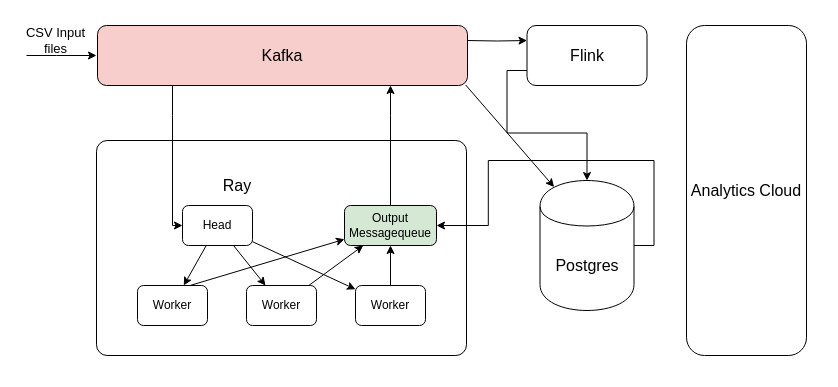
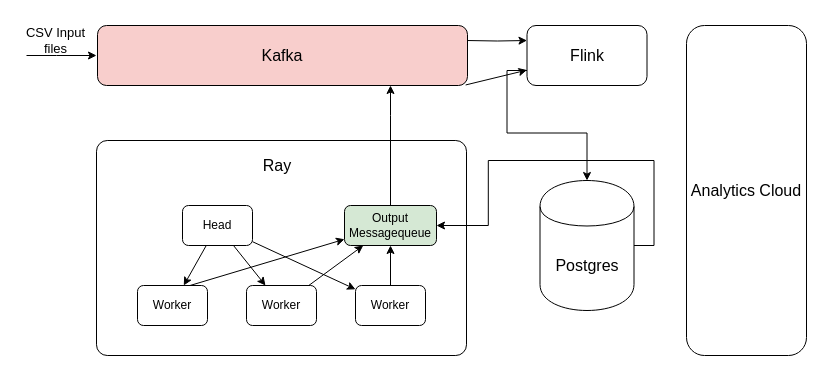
edge "Kafka" -> "Postgres": now "Kafka" -> "Flink"
edge "Kafka" -> "Head": removed
node "Ray": moved (238, 186) -> (278, 166)
